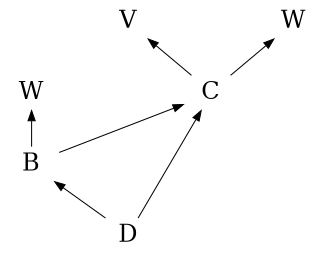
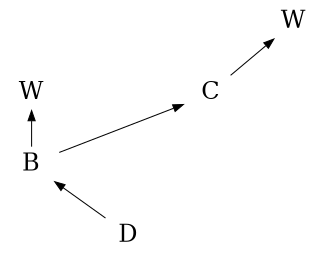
node "V": removed
edge "D" -> "C": removed
